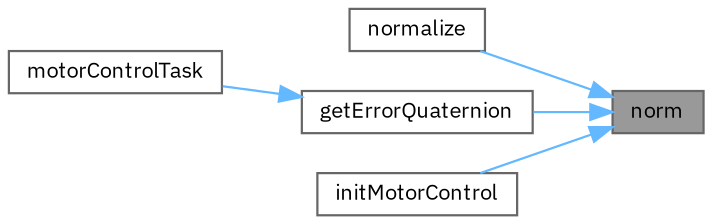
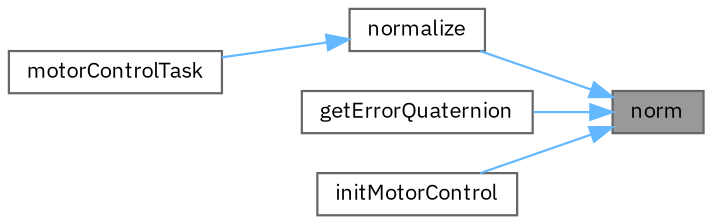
edge "motorControlTask" -> "getErrorQuaternion": now "motorControlTask" -> "normalize"
